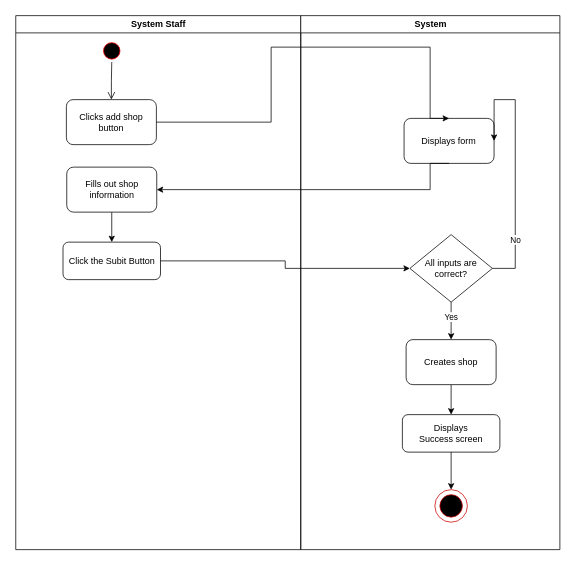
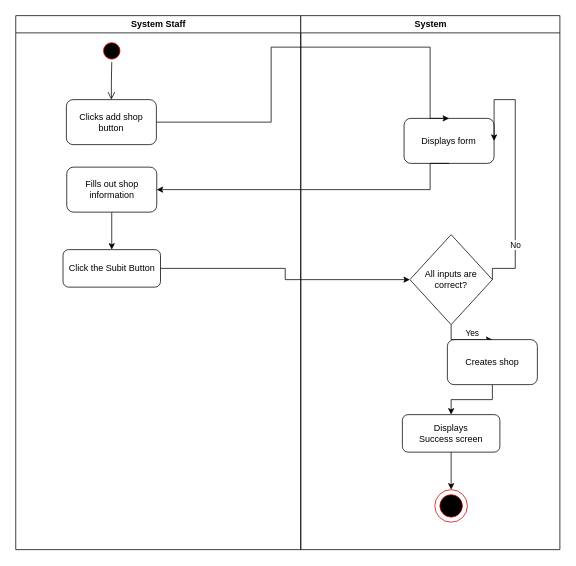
node "Click the Subit Button": moved (112, 261) -> (112, 268)
node "All inputs are correct?": size 83x68 -> 83x90
node "Creates shop": moved (451, 362) -> (492, 362)
